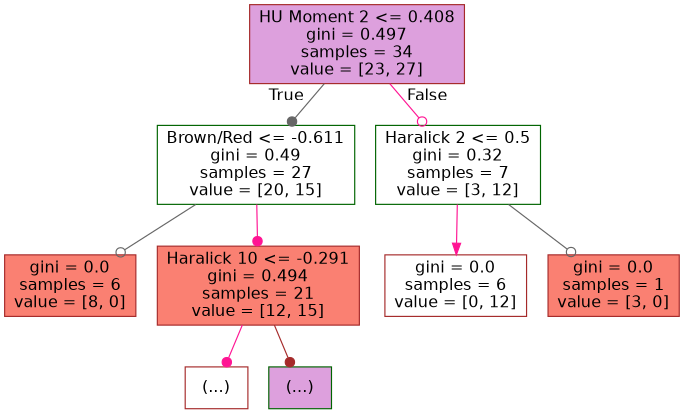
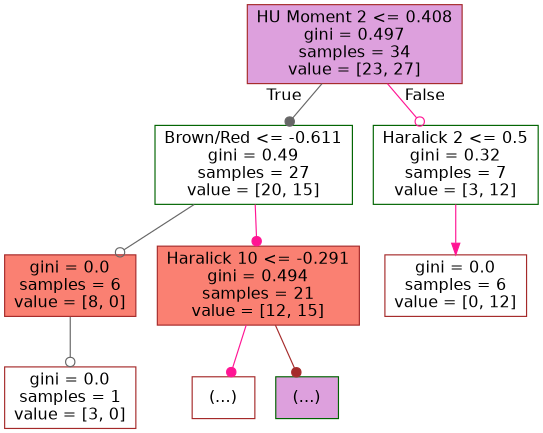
edge "Haralick 2 <= 0.5 gini = 0.32 samples = 7 value = [3, 12]" -> "gini = 0.0 samples = 1 value = [3, 0]": now "gini = 0.0 samples = 6 value = [8, 0]" -> "gini = 0.0 samples = 1 value = [3, 0]"
node "gini = 0.0 samples = 1 value = [3, 0]": fillcolor salmon -> white
